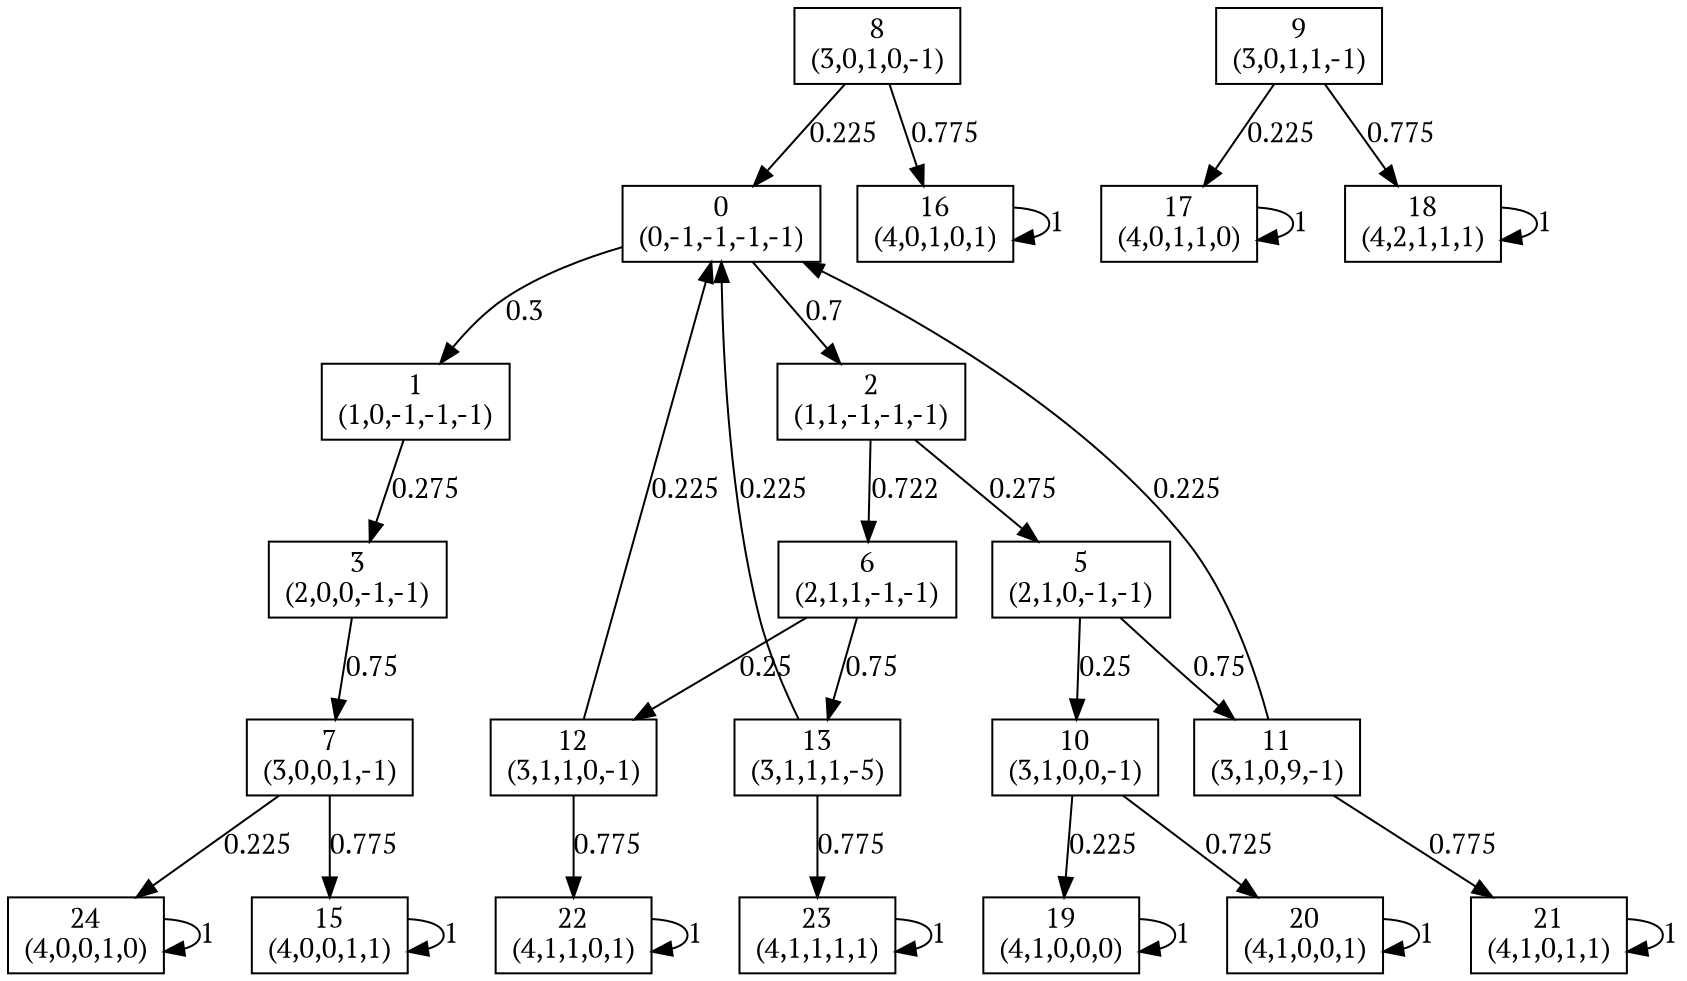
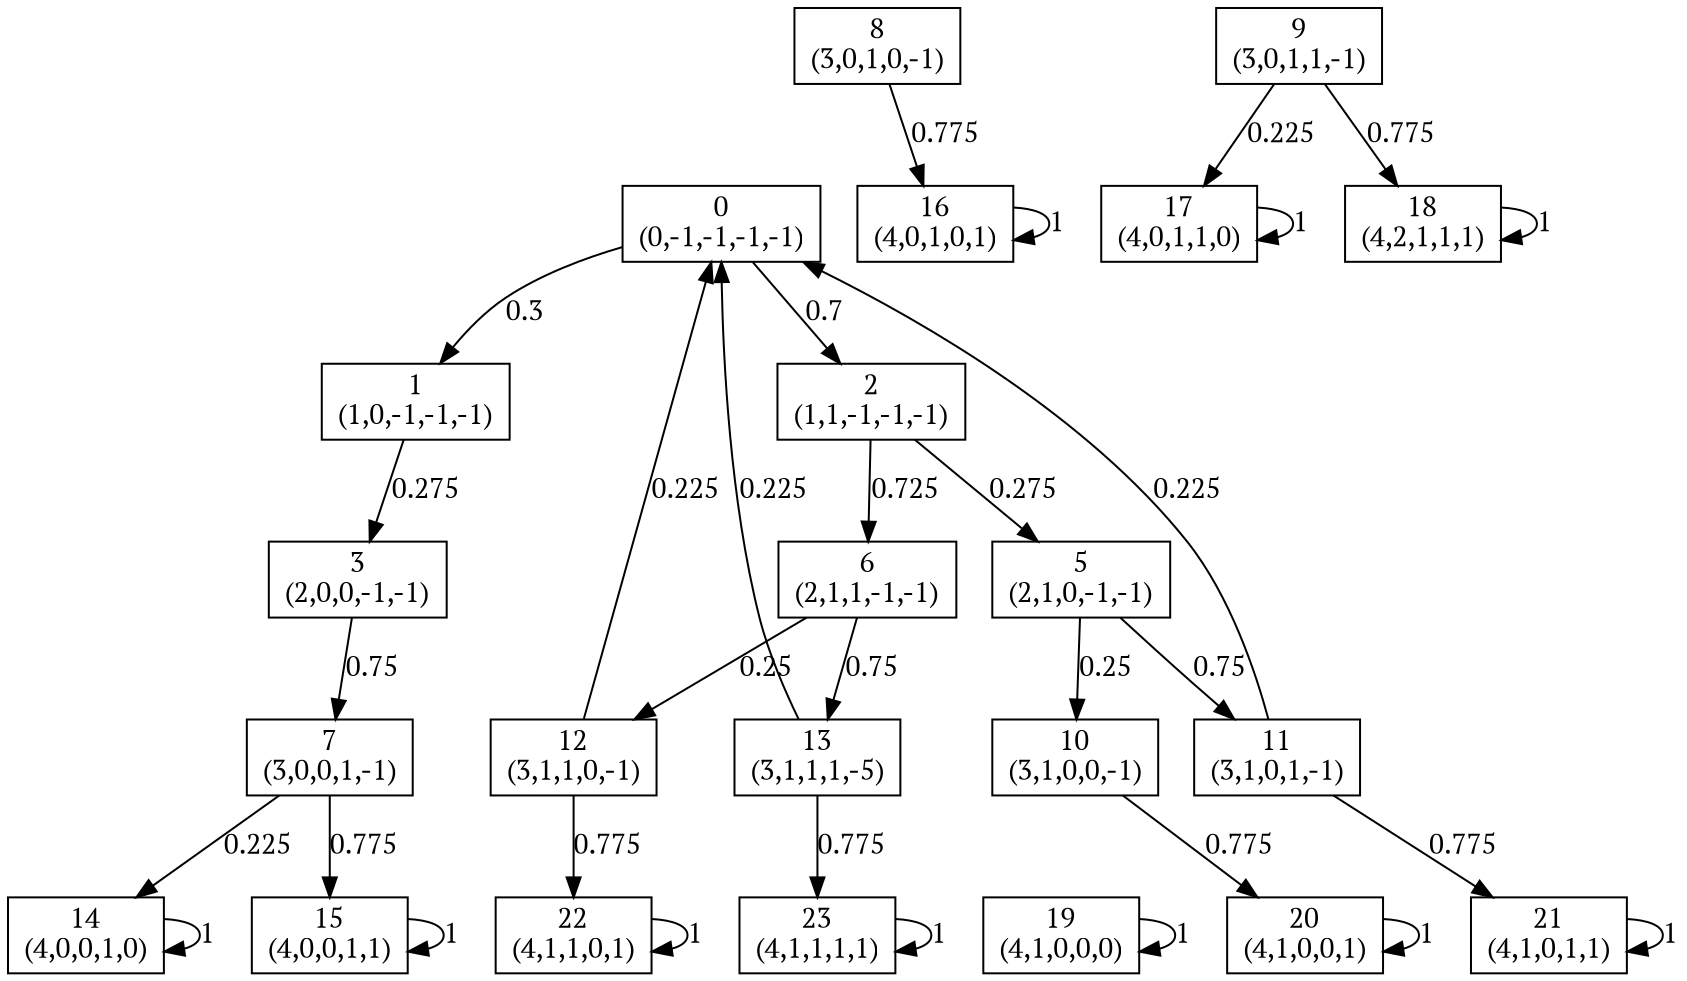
edge "8 (3,0,1,0,-1)" -> "0 (0,-1,-1,-1,-1)": removed, label "0.225"
edge "2 (1,1,-1,-1,-1)" -> "6 (2,1,1,-1,-1)": label "0.722" -> "0.725"
node "11 (3,1,0,9,-1)": label "11 (3,1,0,9,-1)" -> "11 (3,1,0,1,-1)"
edge "10 (3,1,0,0,-1)" -> "19 (4,1,0,0,0)": removed, label "0.225"
edge "10 (3,1,0,0,-1)" -> "20 (4,1,0,0,1)": label "0.725" -> "0.775"
node "24 (4,0,0,1,0)": label "24 (4,0,0,1,0)" -> "14 (4,0,0,1,0)"
